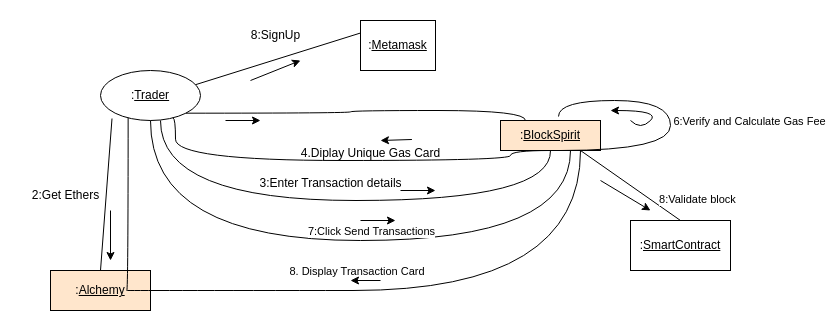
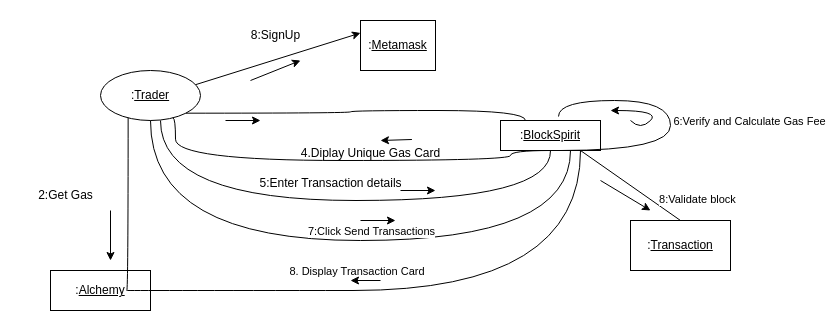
edge ":Metamask" -- ":Trader": arrowhead none -> classic
node ":BlockSpirit": fillcolor #ffe6cc -> #ffffff
node "3:Enter Transaction details": label "3:Enter Transaction details" -> "5:Enter Transaction details"
edge ":Trader" -- ":Alchemy": removed
node "2:Get Ethers": label "2:Get Ethers" -> "2:Get Gas"
node ":SmartContract": label ":SmartContract" -> ":Transaction"
node ":Alchemy": fillcolor #ffe6cc -> #ffffff
